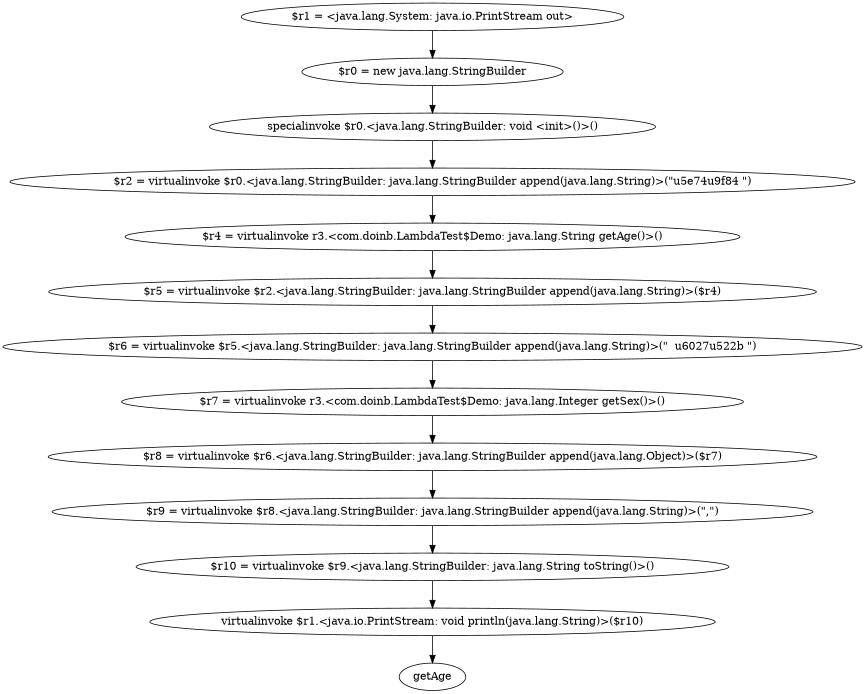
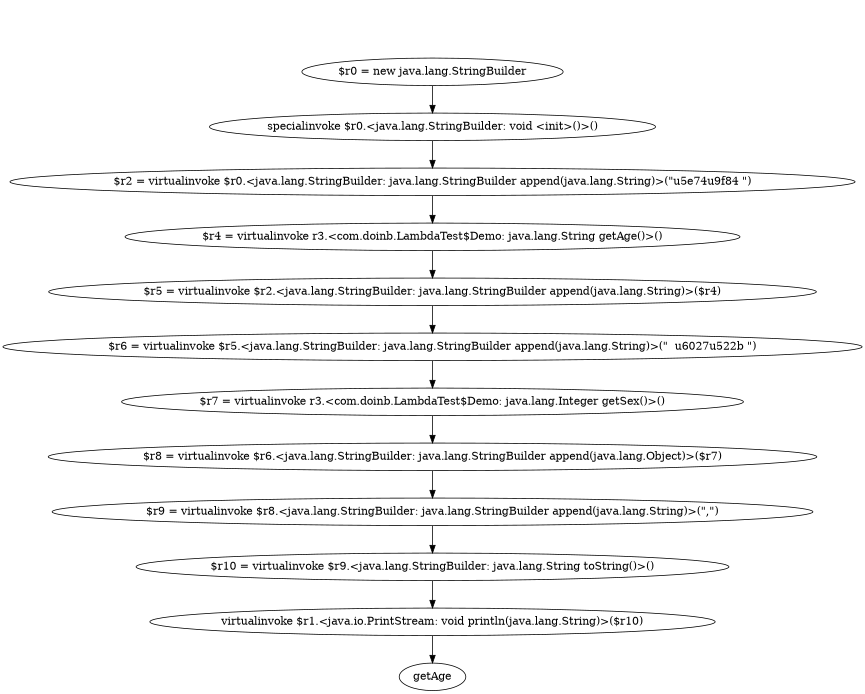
node "$r1 = <java.lang.System: java.io.PrintStream out>": removed
